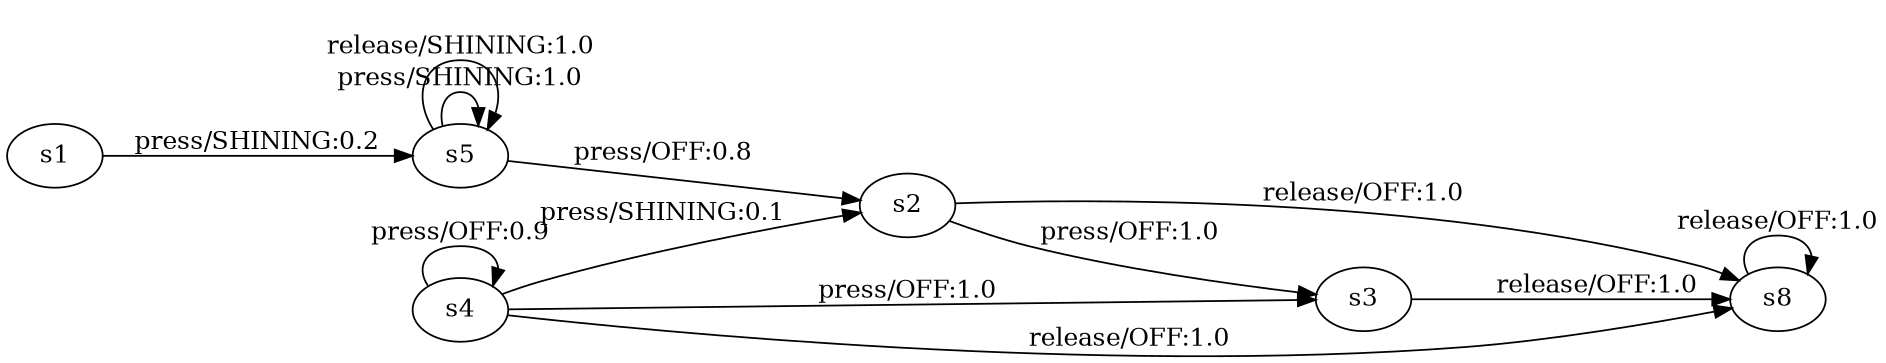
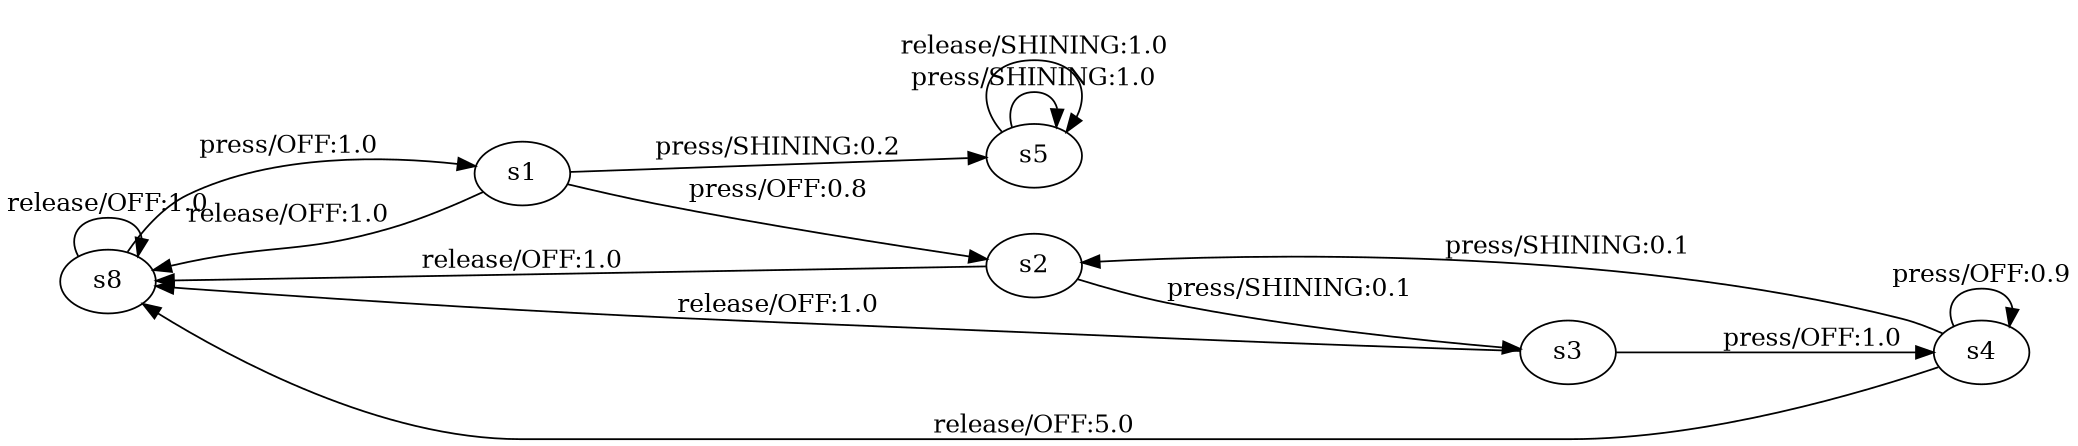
edge "s8" -> "s1": added, label "press/OFF:1.0"
edge "s5" -> "s2": now "s1" -> "s2"
edge "s2" -> "s3": label "press/OFF:1.0" -> "press/SHINING:0.1"
edge "s1" -> "s8": added, label "release/OFF:1.0"
edge "s4" -> "s3": reversed
edge "s4" -> "s8": label "release/OFF:1.0" -> "release/OFF:5.0"
